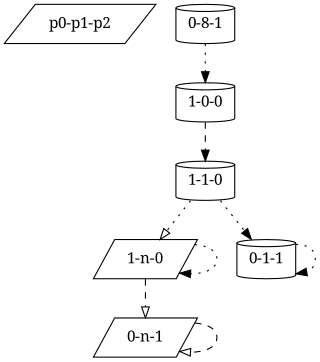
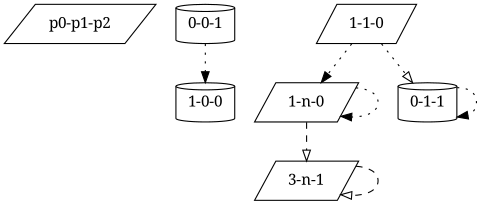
node "0-8-1": label "0-8-1" -> "0-0-1"
edge "1-0-0" -> "1-1-0": removed
node "1-1-0": shape cylinder -> parallelogram
edge "1-1-0" -> "1-n-0": arrowhead onormal -> normal
edge "1-1-0" -> "0-1-1": arrowhead normal -> onormal
node "0-n-1": label "0-n-1" -> "3-n-1"
